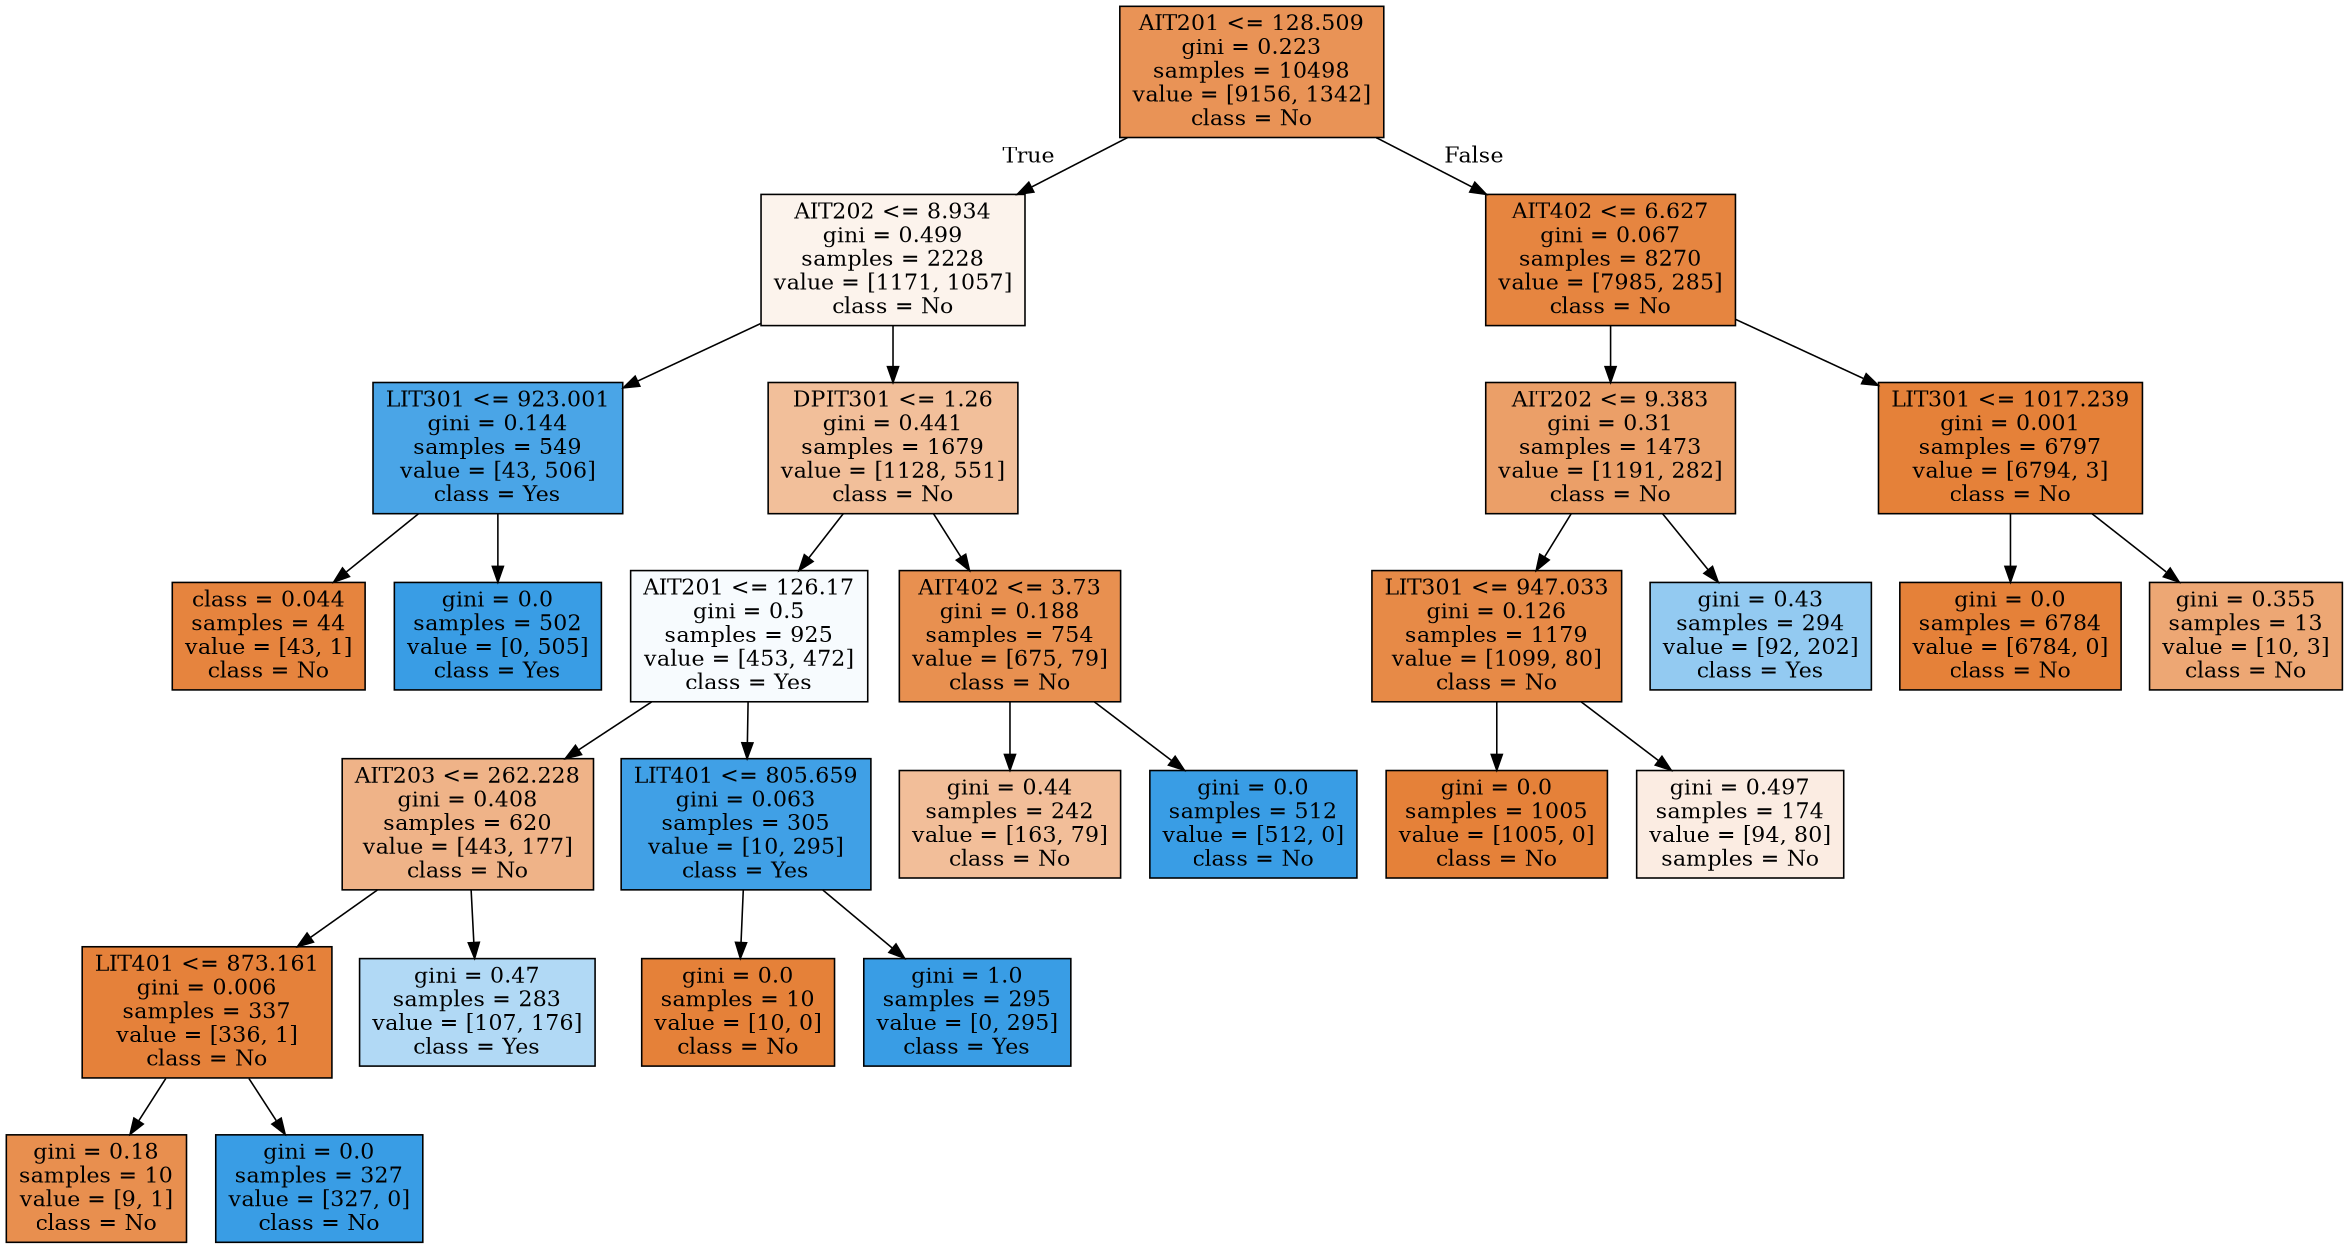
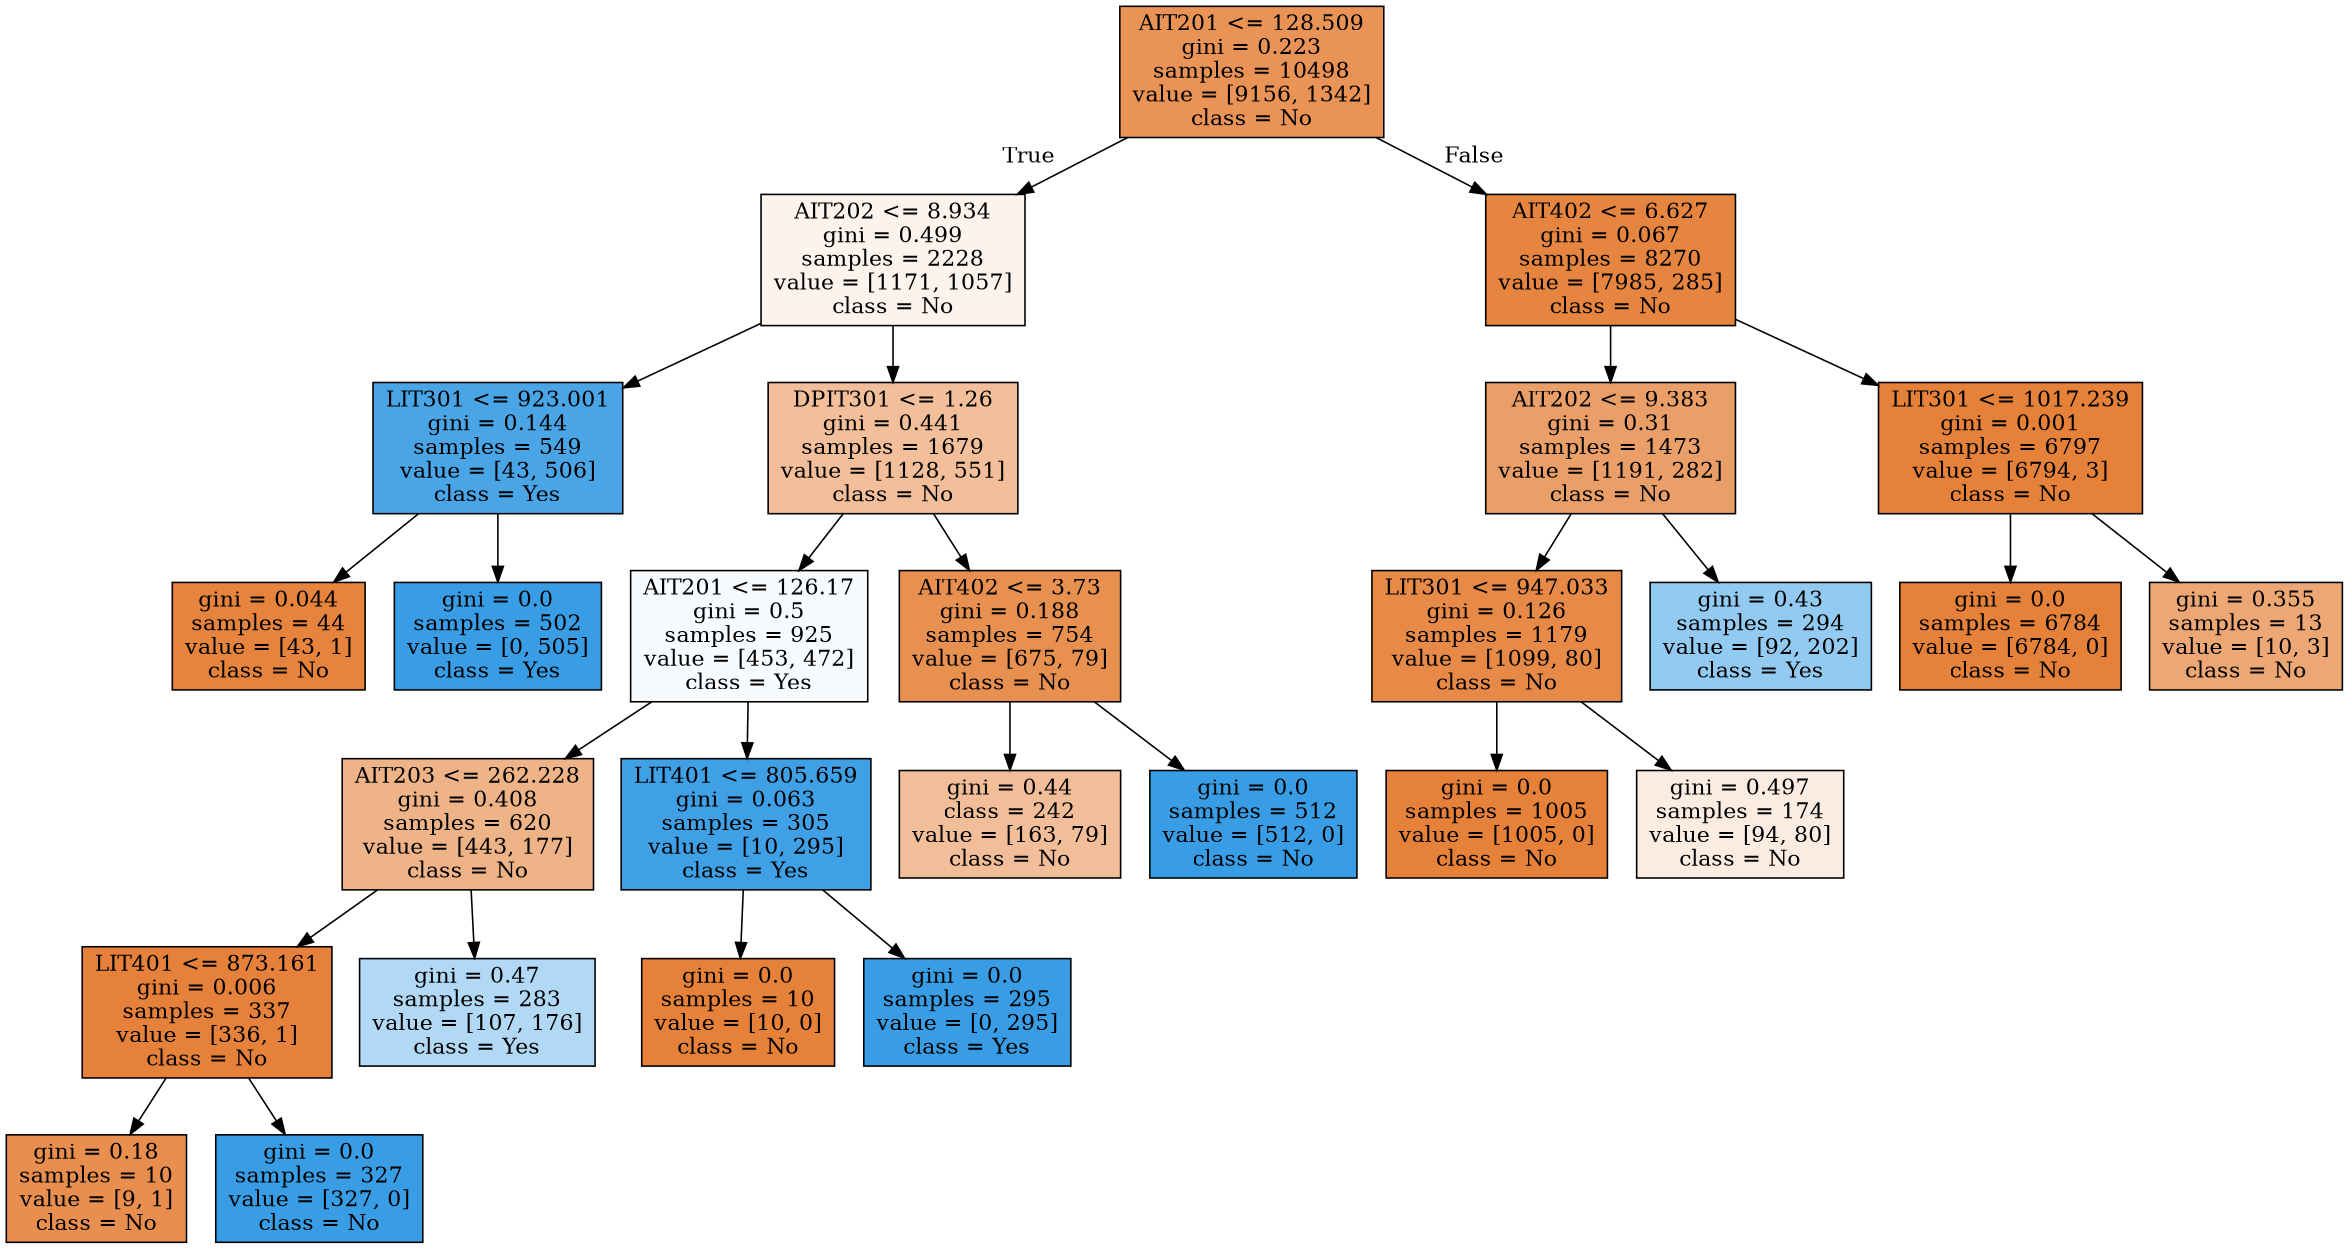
node "class = 0.044 samples = 44 value = [43, 1] class = No": label "class = 0.044 samples = 44 value = [43, 1] class = No" -> "gini = 0.044 samples = 44 value = [43, 1] class = No"
node "gini = 0.44 samples = 242 value = [163, 79] class = No": label "gini = 0.44 samples = 242 value = [163, 79] class = No" -> "gini = 0.44 class = 242 value = [163, 79] class = No"
node "gini = 0.497 samples = 174 value = [94, 80] samples = No": label "gini = 0.497 samples = 174 value = [94, 80] samples = No" -> "gini = 0.497 samples = 174 value = [94, 80] class = No"
node "gini = 1.0 samples = 295 value = [0, 295] class = Yes": label "gini = 1.0 samples = 295 value = [0, 295] class = Yes" -> "gini = 0.0 samples = 295 value = [0, 295] class = Yes"
